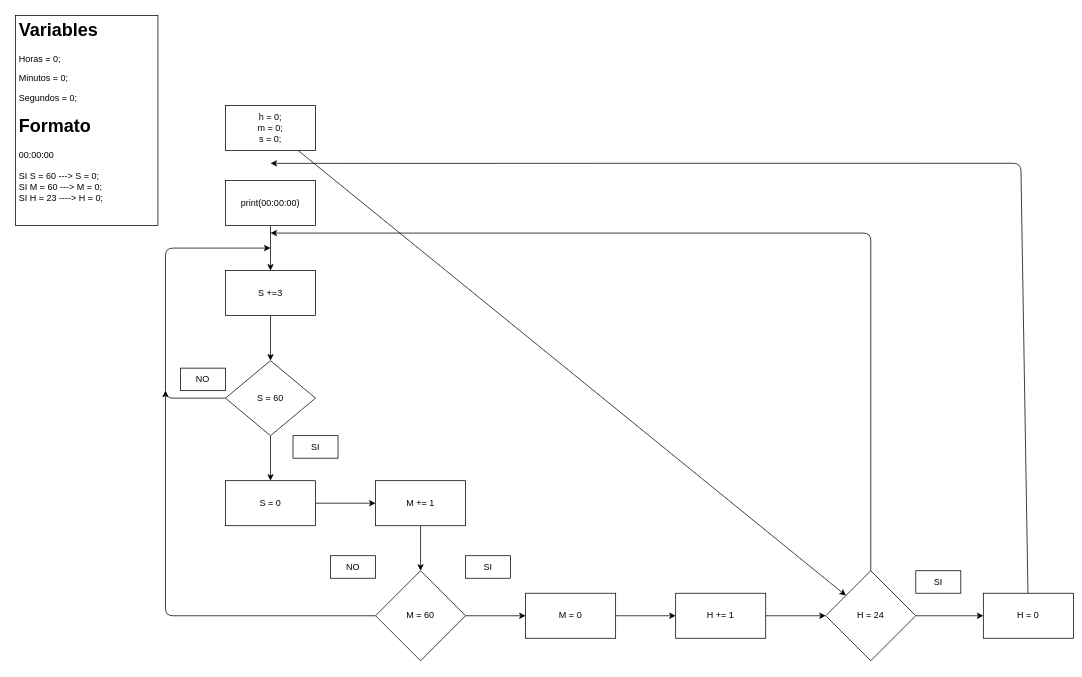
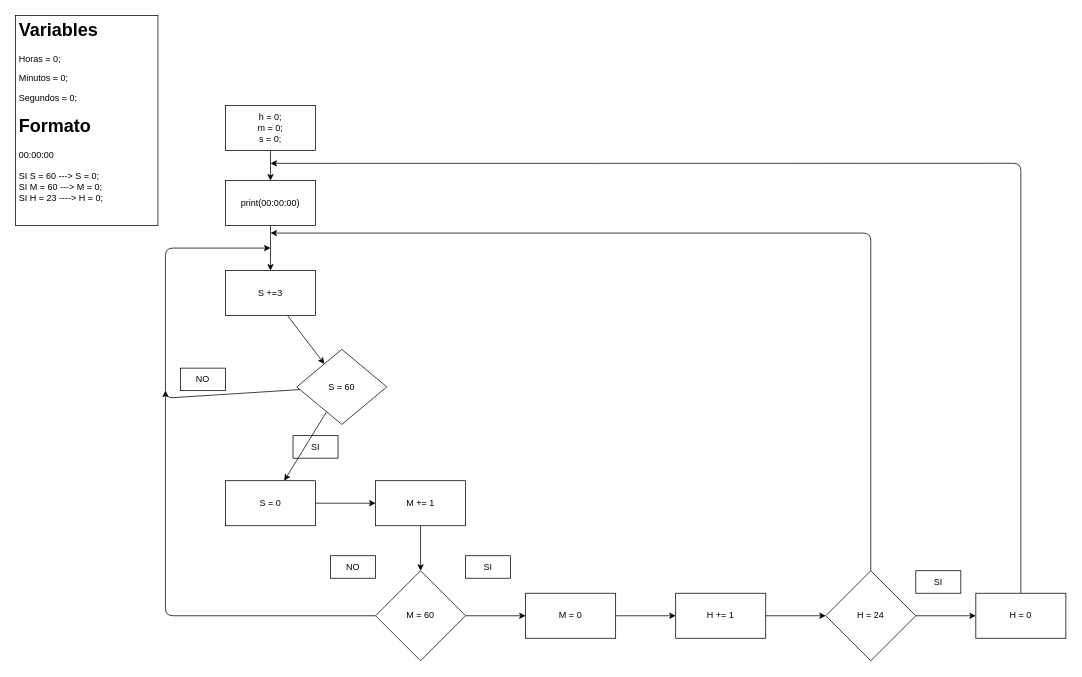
edge "h = 0; m = 0; s = 0;" -> "H = 24": now "h = 0; m = 0; s = 0;" -> "print(00:00:00)"
node "S = 60": moved (270, 398) -> (342, 387)
node "H = 0": moved (1028, 615) -> (1020, 615)
